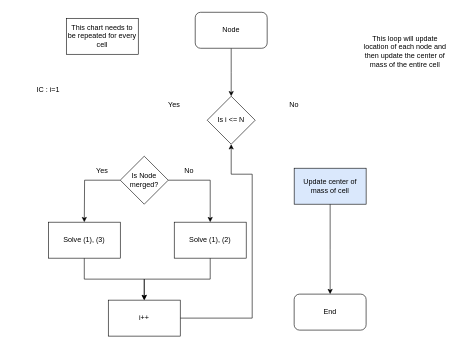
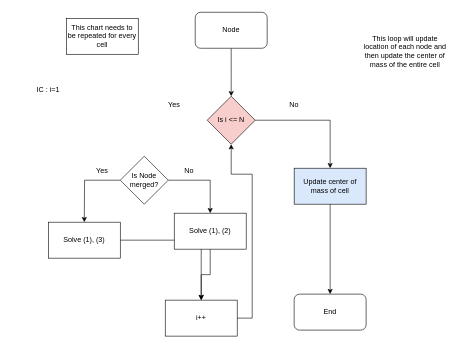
node "Is i <= N": fillcolor #ffffff -> #f8cecc
edge "Is i <= N" -> "Update center of mass of cell": added
node "Solve (1), (2)": moved (210, 240) -> (210, 231)
node "i++": moved (144, 318) -> (201, 318)
